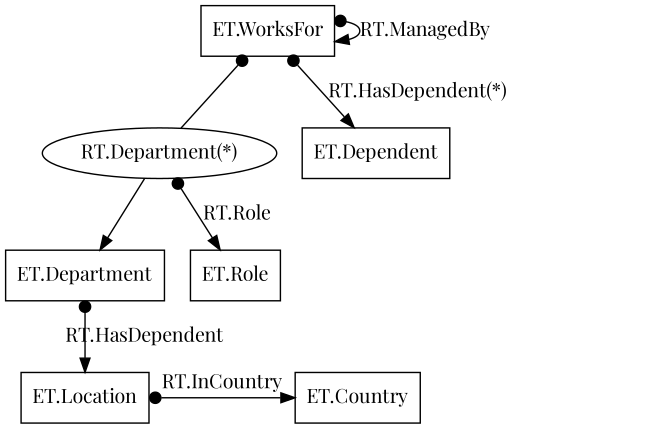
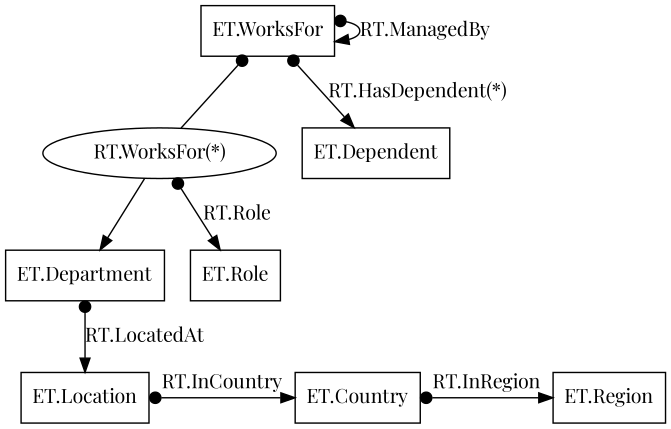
node "RT.Department(*)": label "RT.Department(*)" -> "RT.WorksFor(*)"
edge "ET.Department" -- "ET.Location": label "RT.HasDependent" -> "RT.LocatedAt"
node "ET.Region": added
